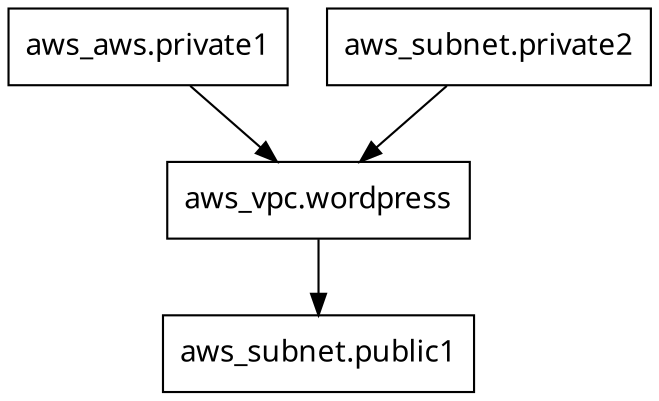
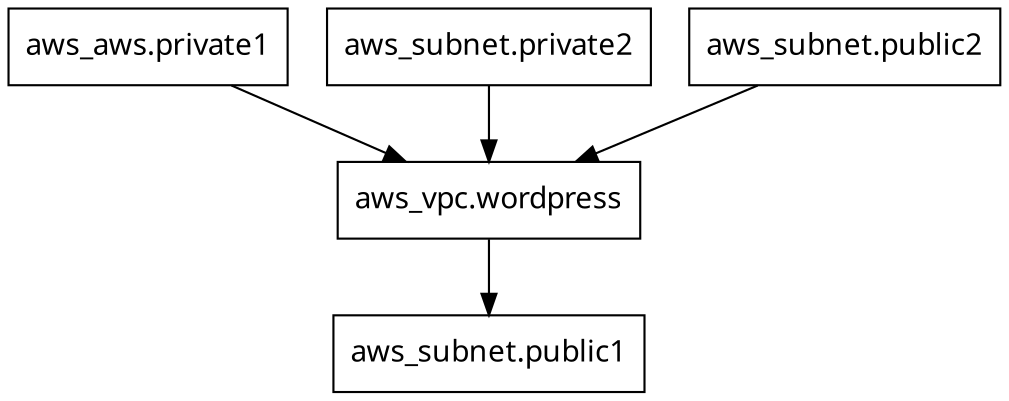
node "aws_subnet.public2": added
